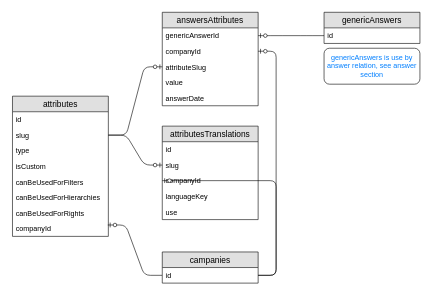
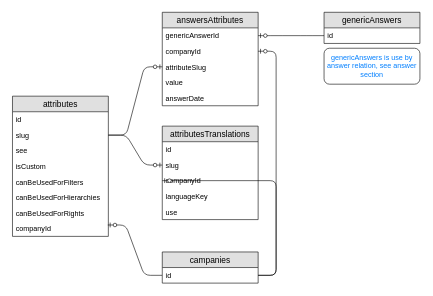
node "type": label "type" -> "see"
